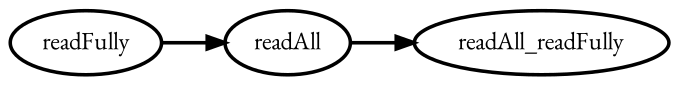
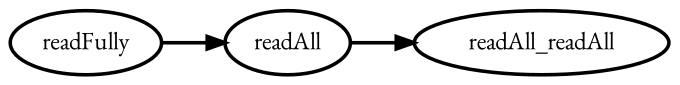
node "readAll_readFully": label "readAll_readFully" -> "readAll_readAll"
